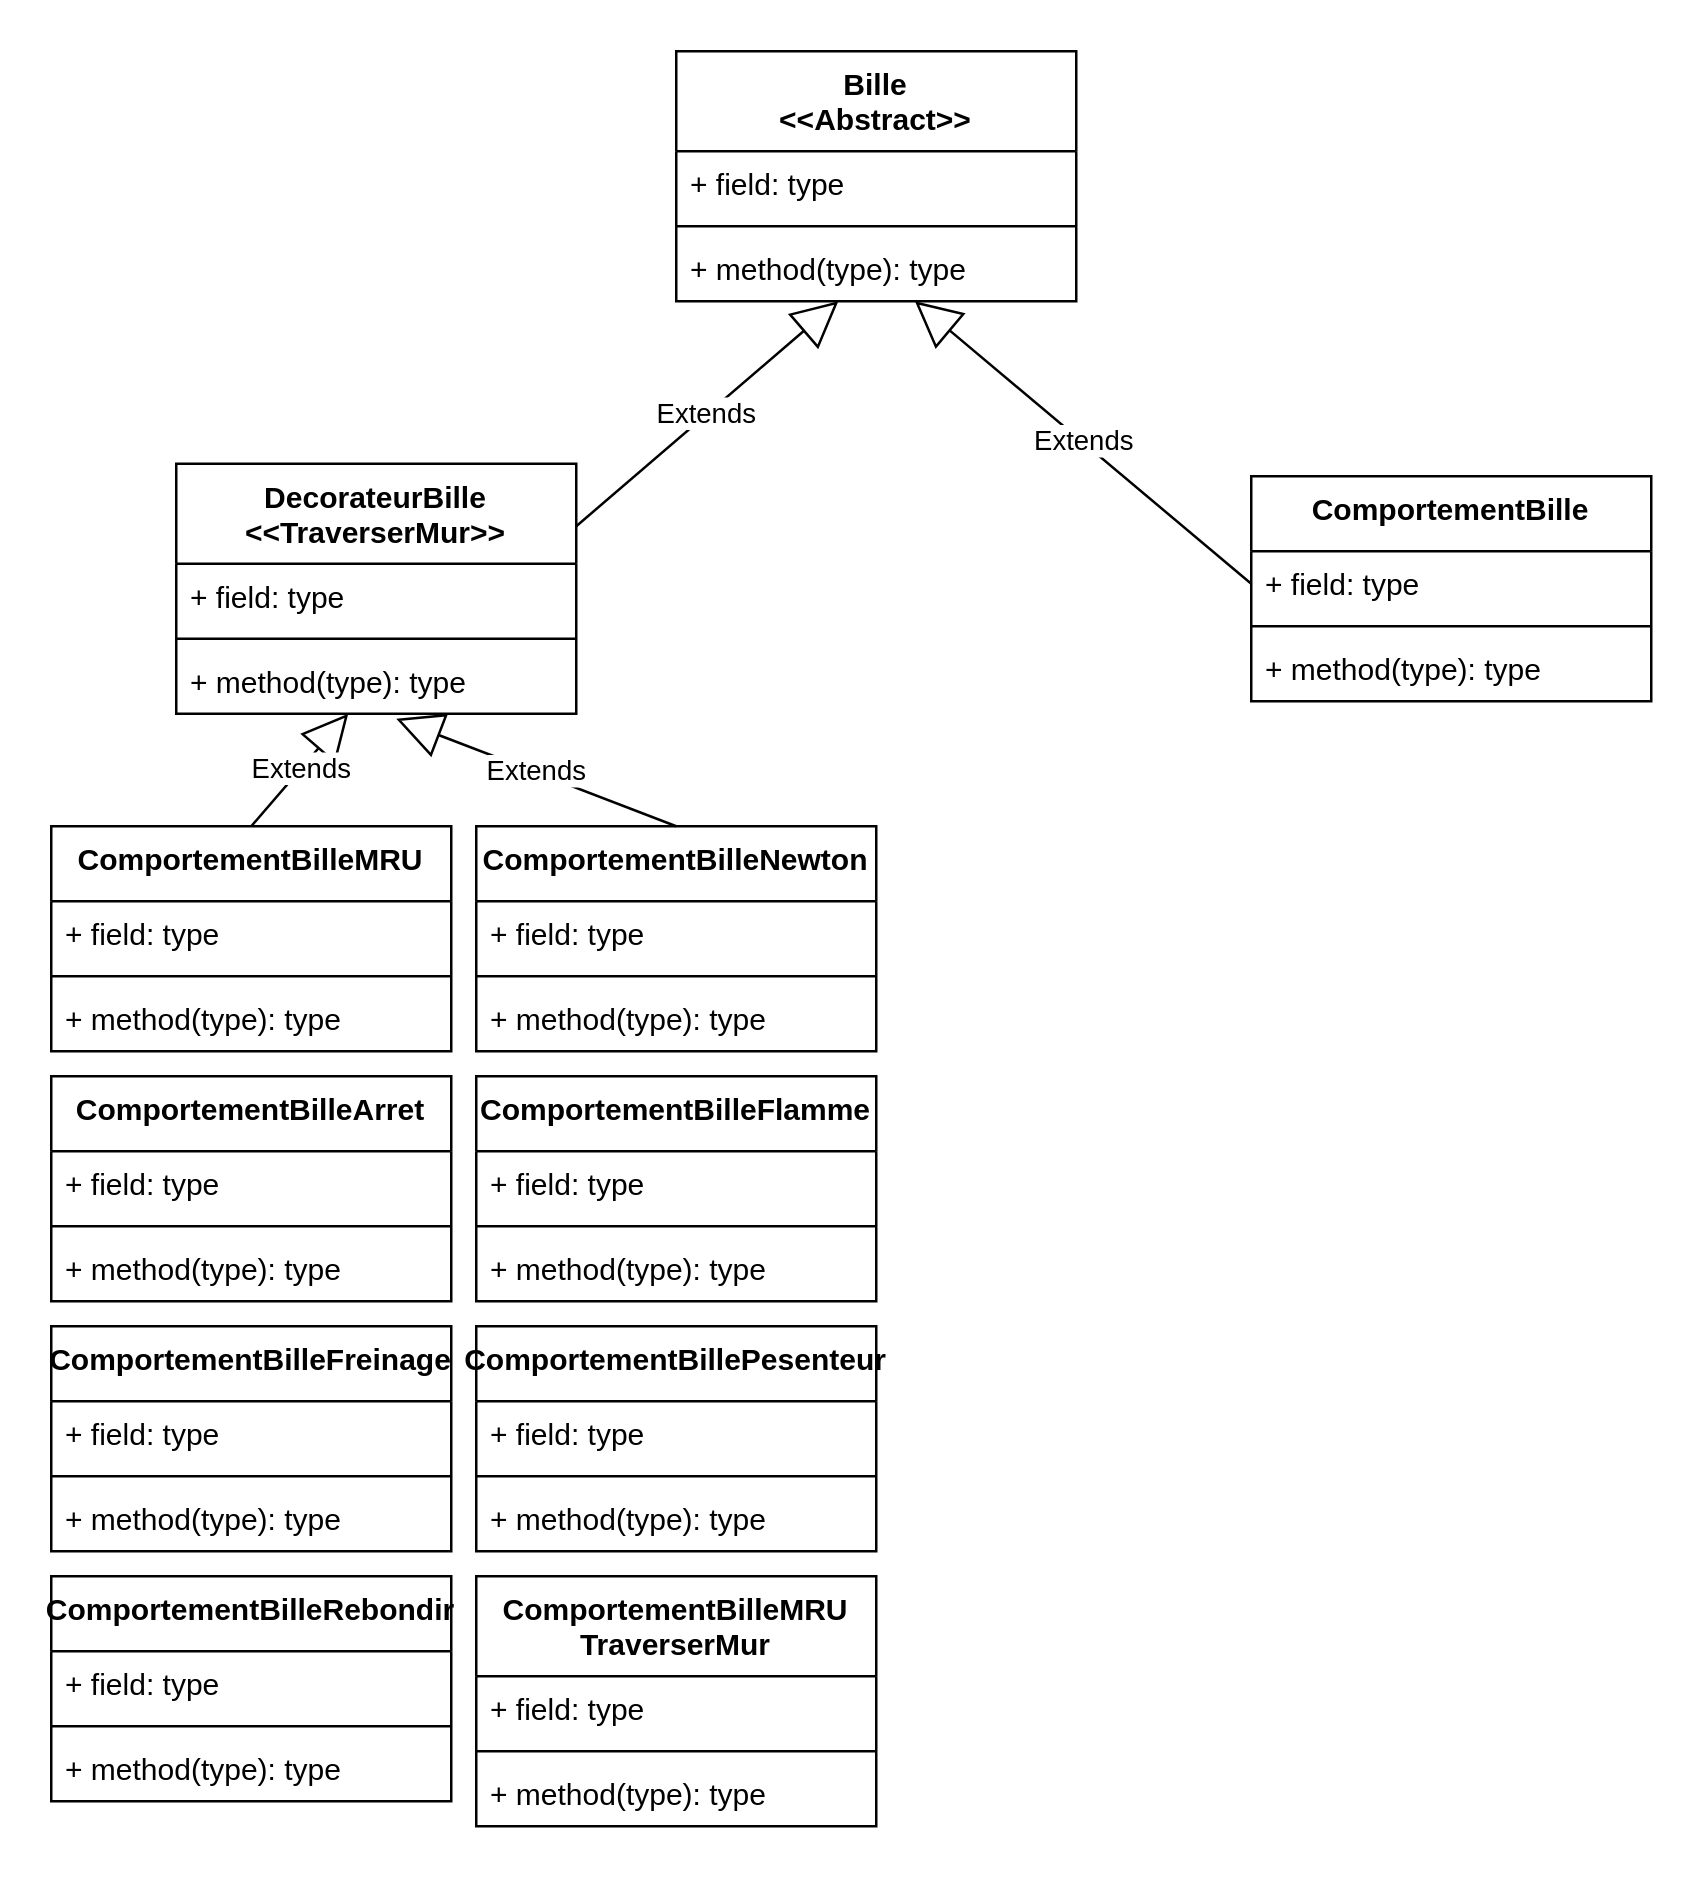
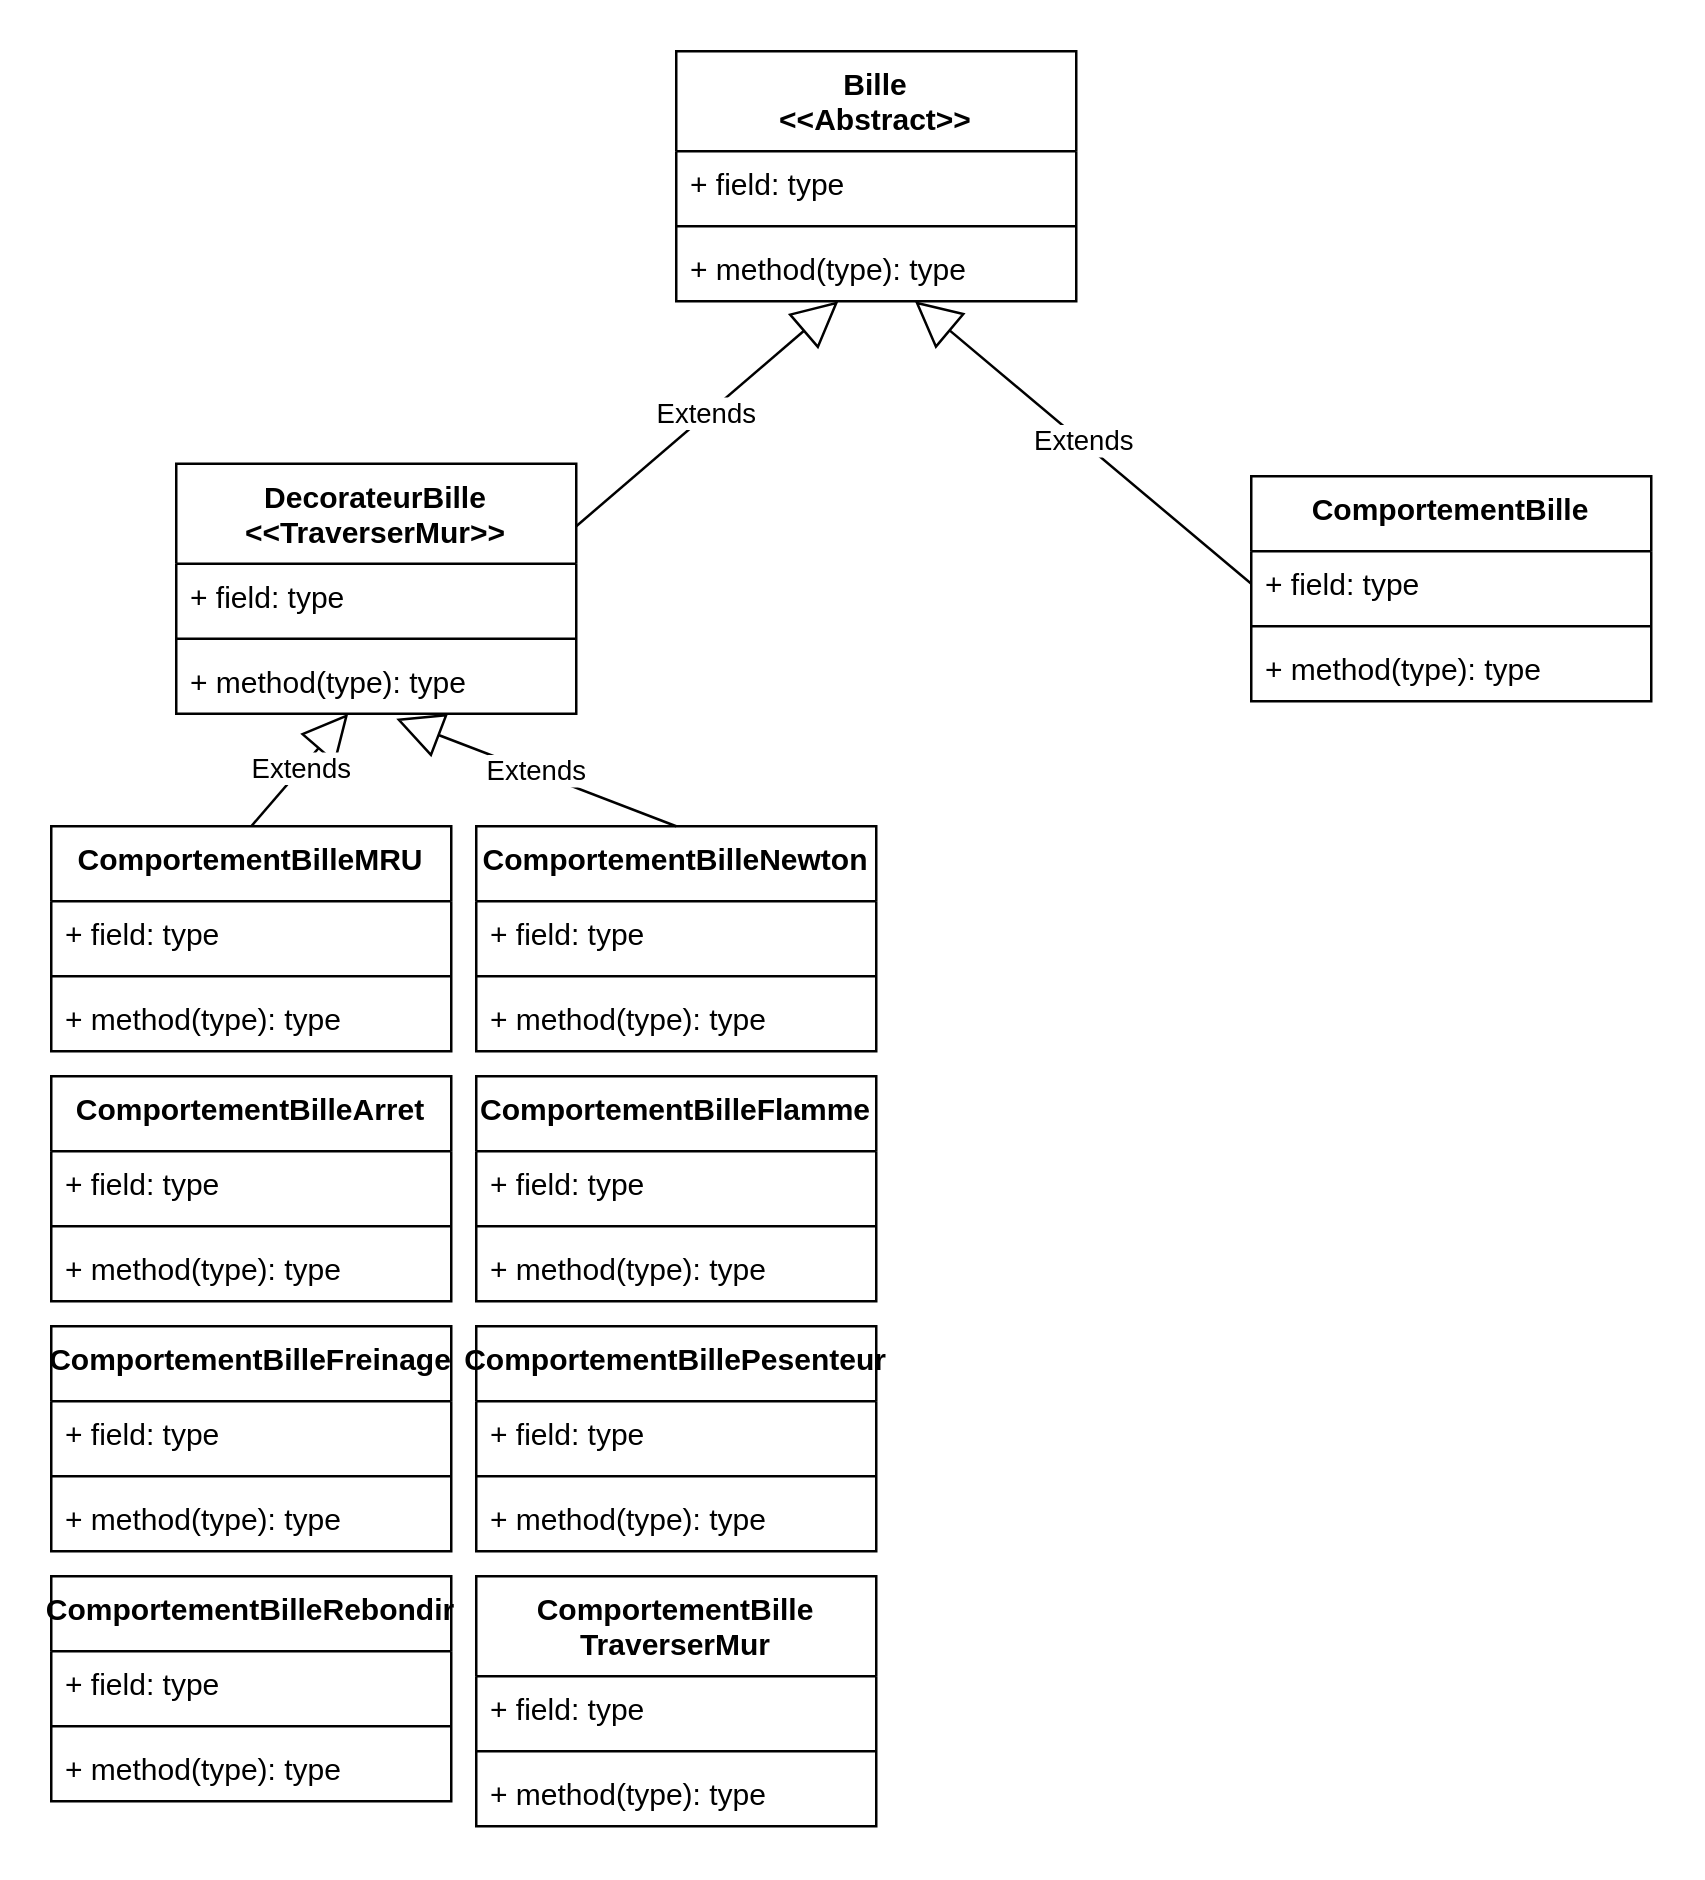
node "ComportementBilleMRU TraverserMur": label "ComportementBilleMRU TraverserMur" -> "ComportementBille TraverserMur"
